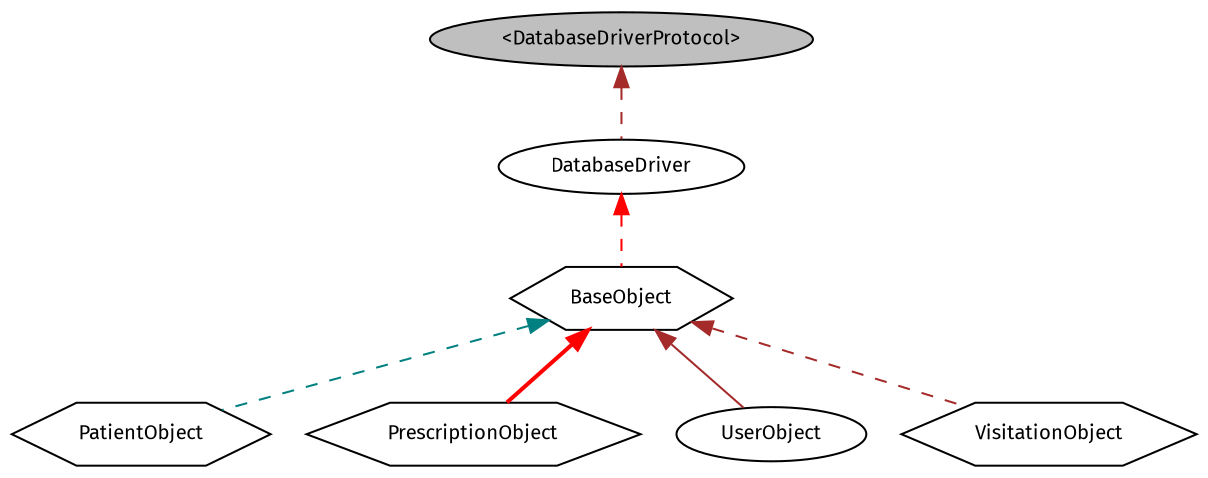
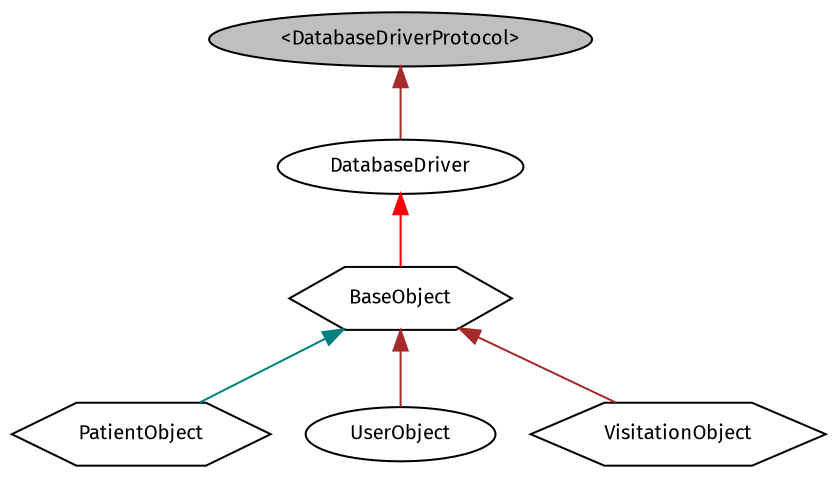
edge "DatabaseDriver" -> "<DatabaseDriverProtocol>": style dashed -> solid
edge "BaseObject" -> "DatabaseDriver": style dashed -> solid
edge "VisitationObject" -> "BaseObject": style dashed -> solid
edge "PatientObject" -> "BaseObject": style dashed -> solid
node "PrescriptionObject": removed
